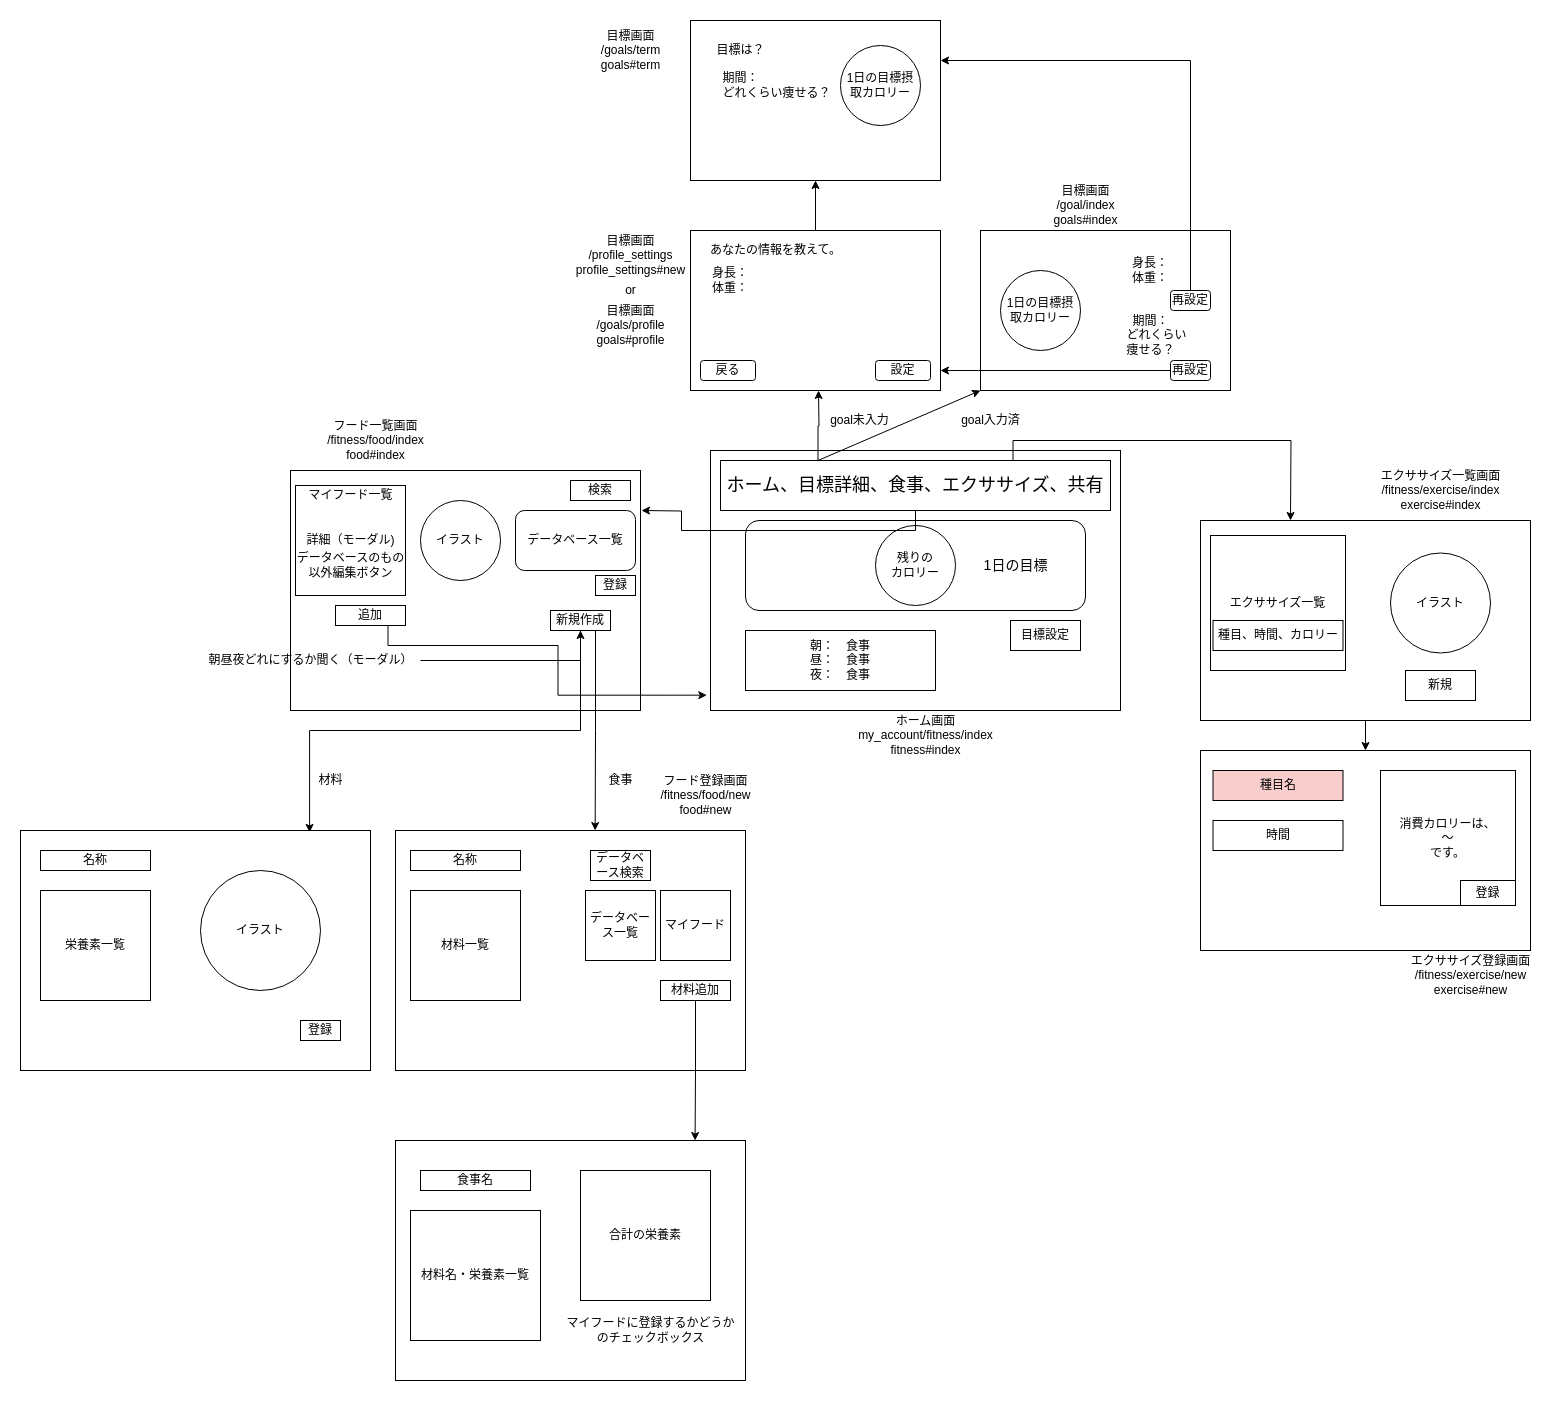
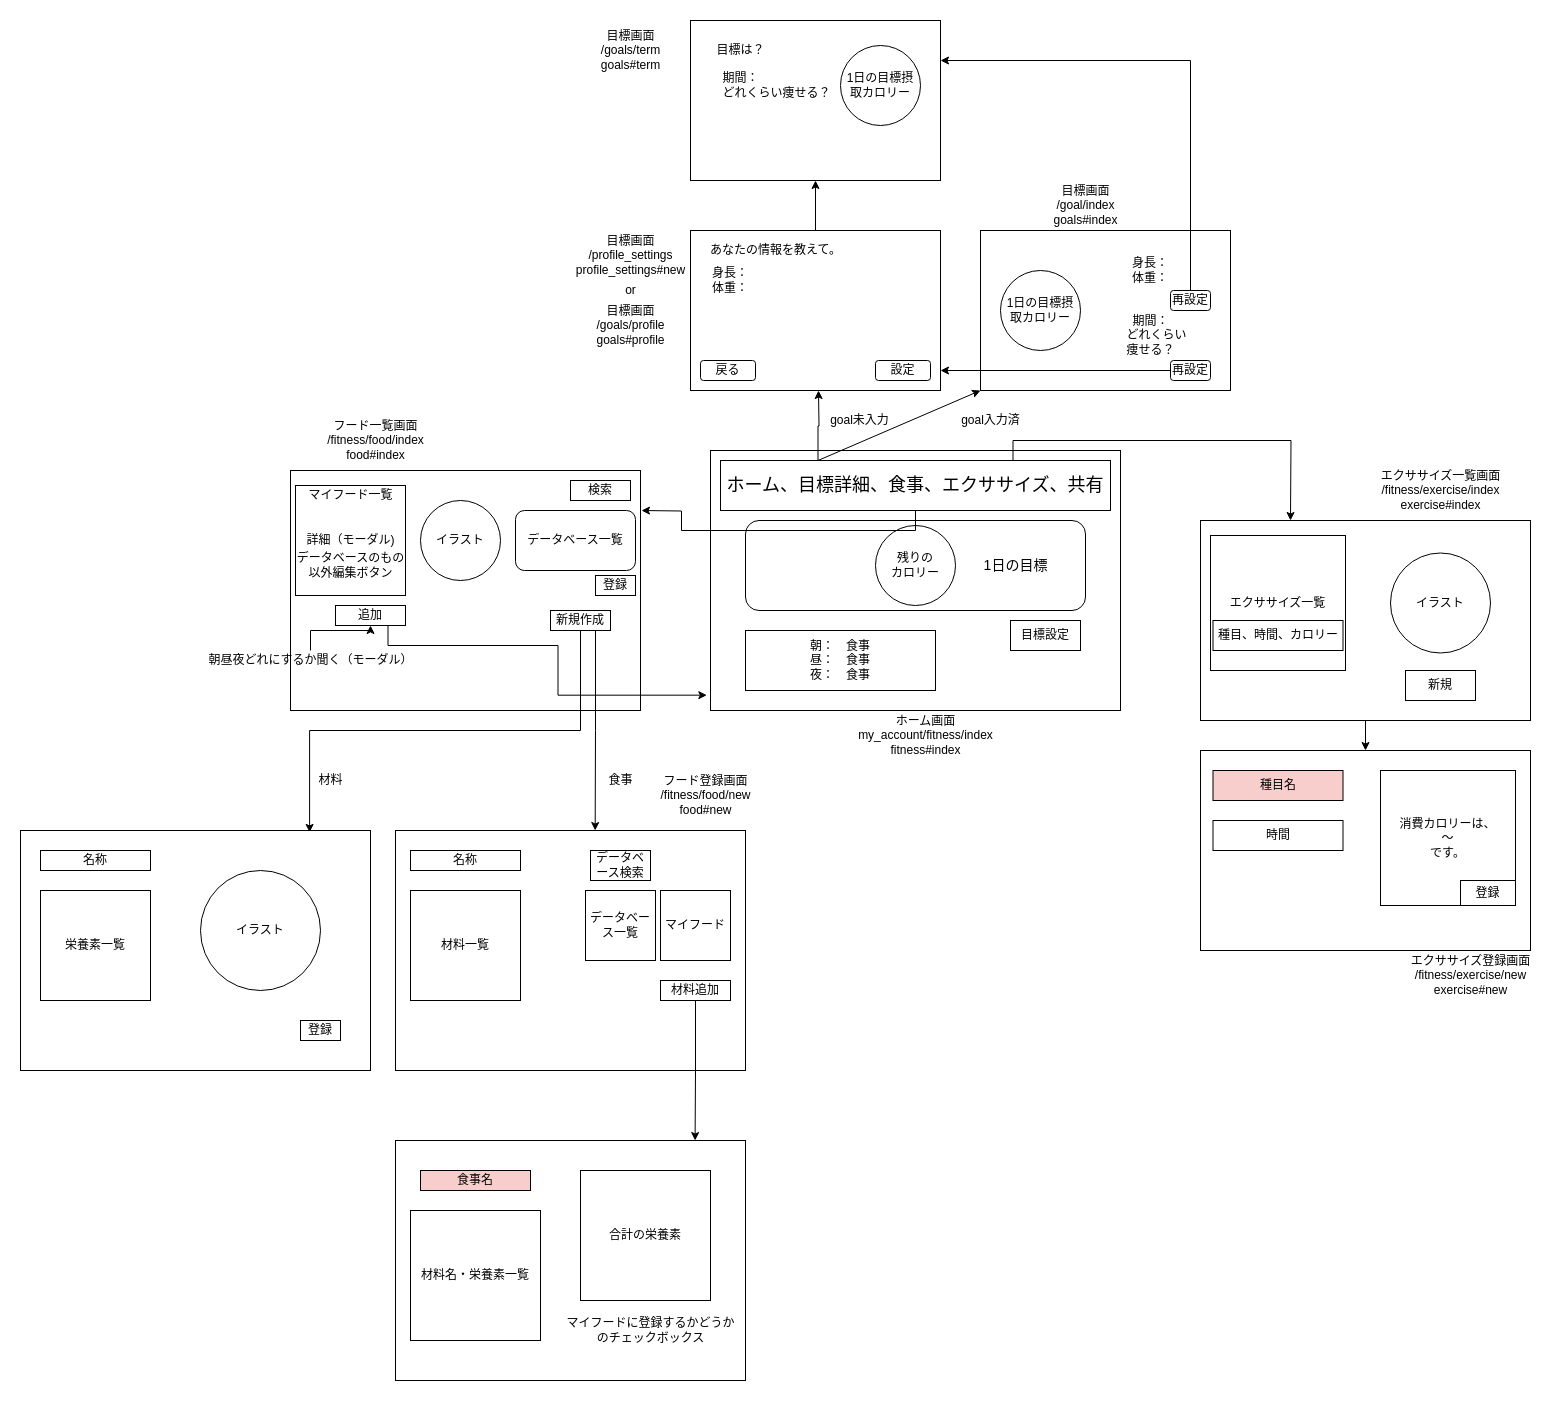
edge "朝昼夜どれにするか聞く（モーダル）" -> "新規作成": now "朝昼夜どれにするか聞く（モーダル）" -> "追加"
node "食事名": fillcolor #ffffff -> #f8cecc
